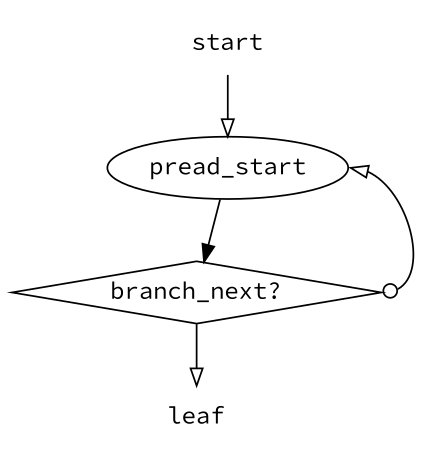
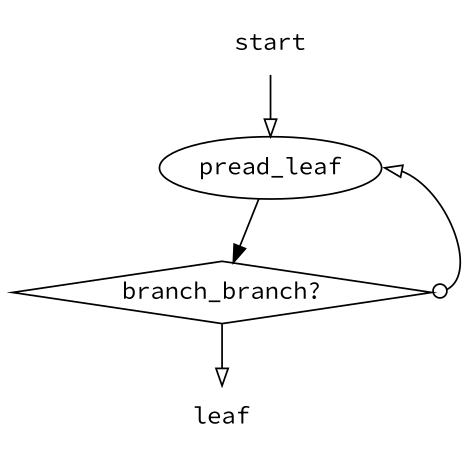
node "pread_start": label "pread_start" -> "pread_leaf"
node "branch_next?": label "branch_next?" -> "branch_branch?"
